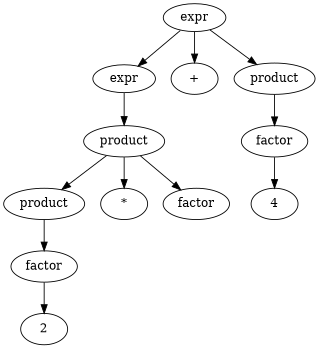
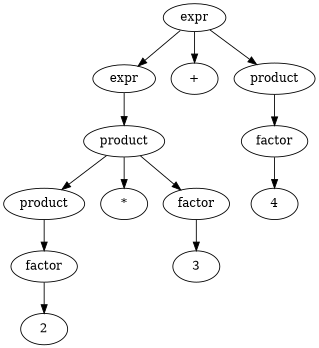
node "3": added
